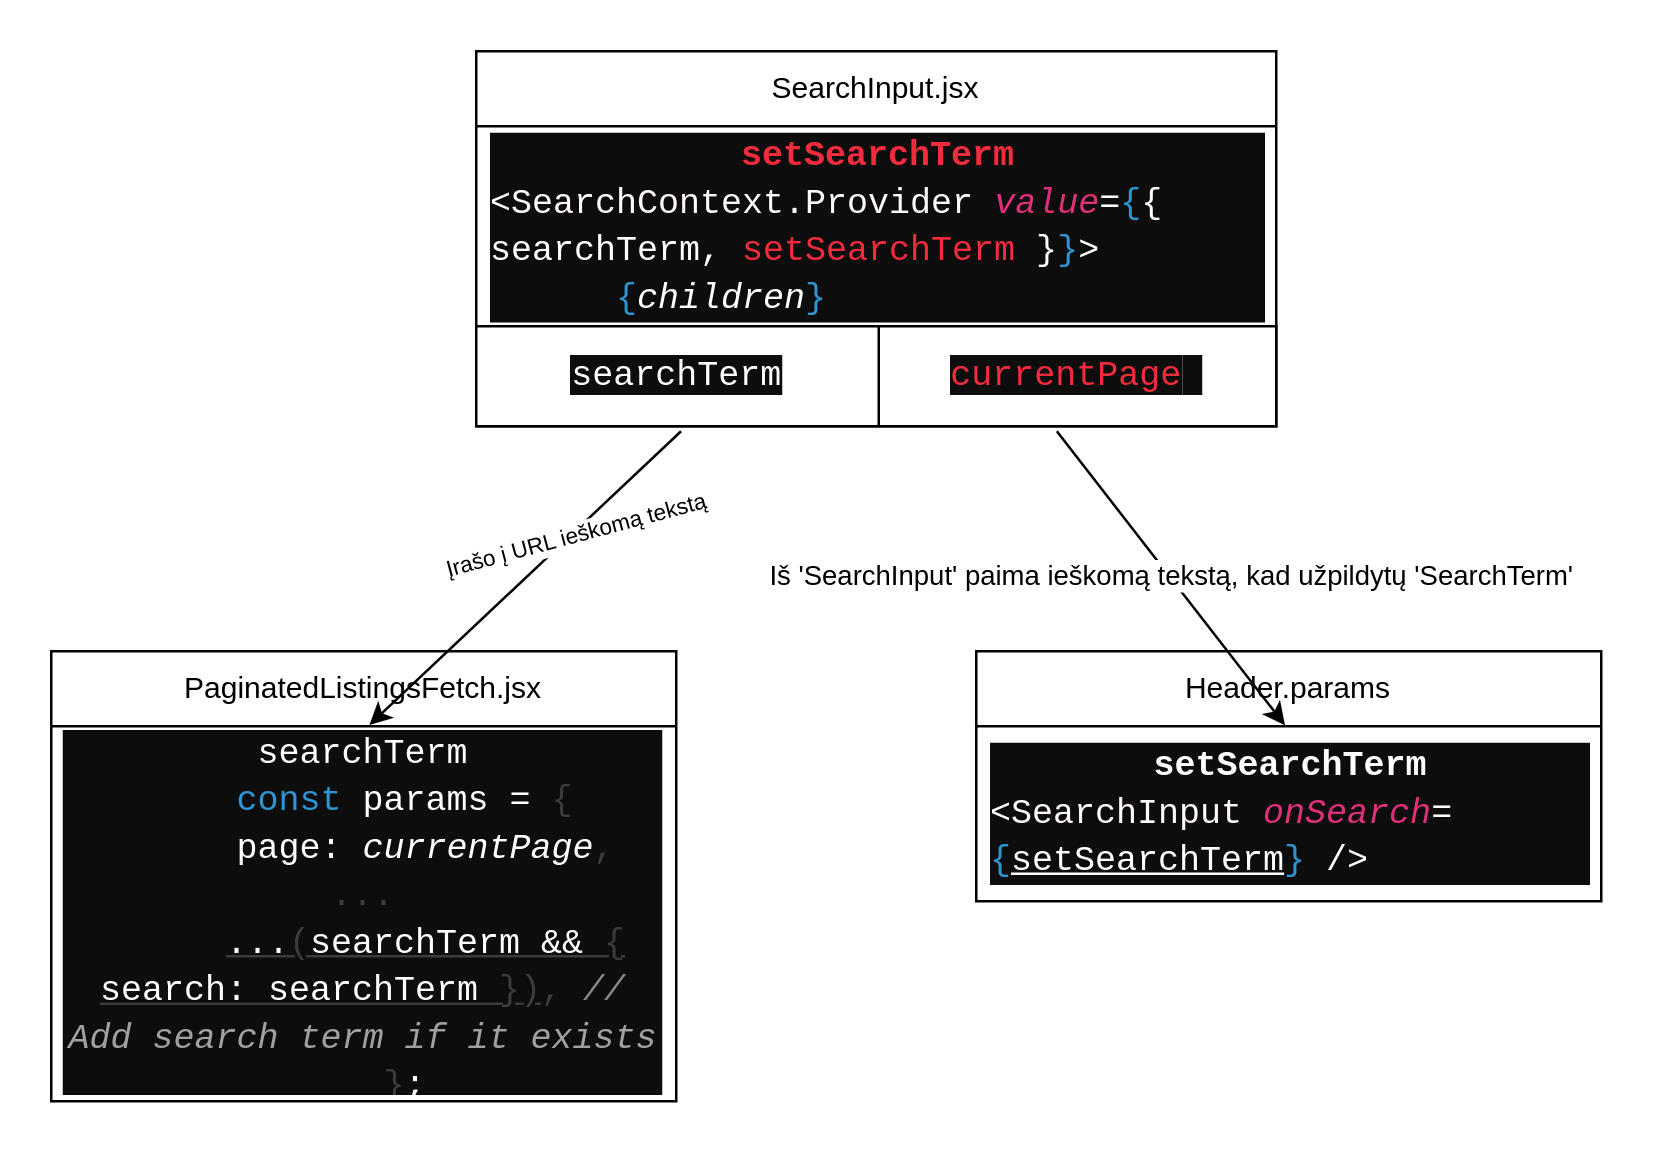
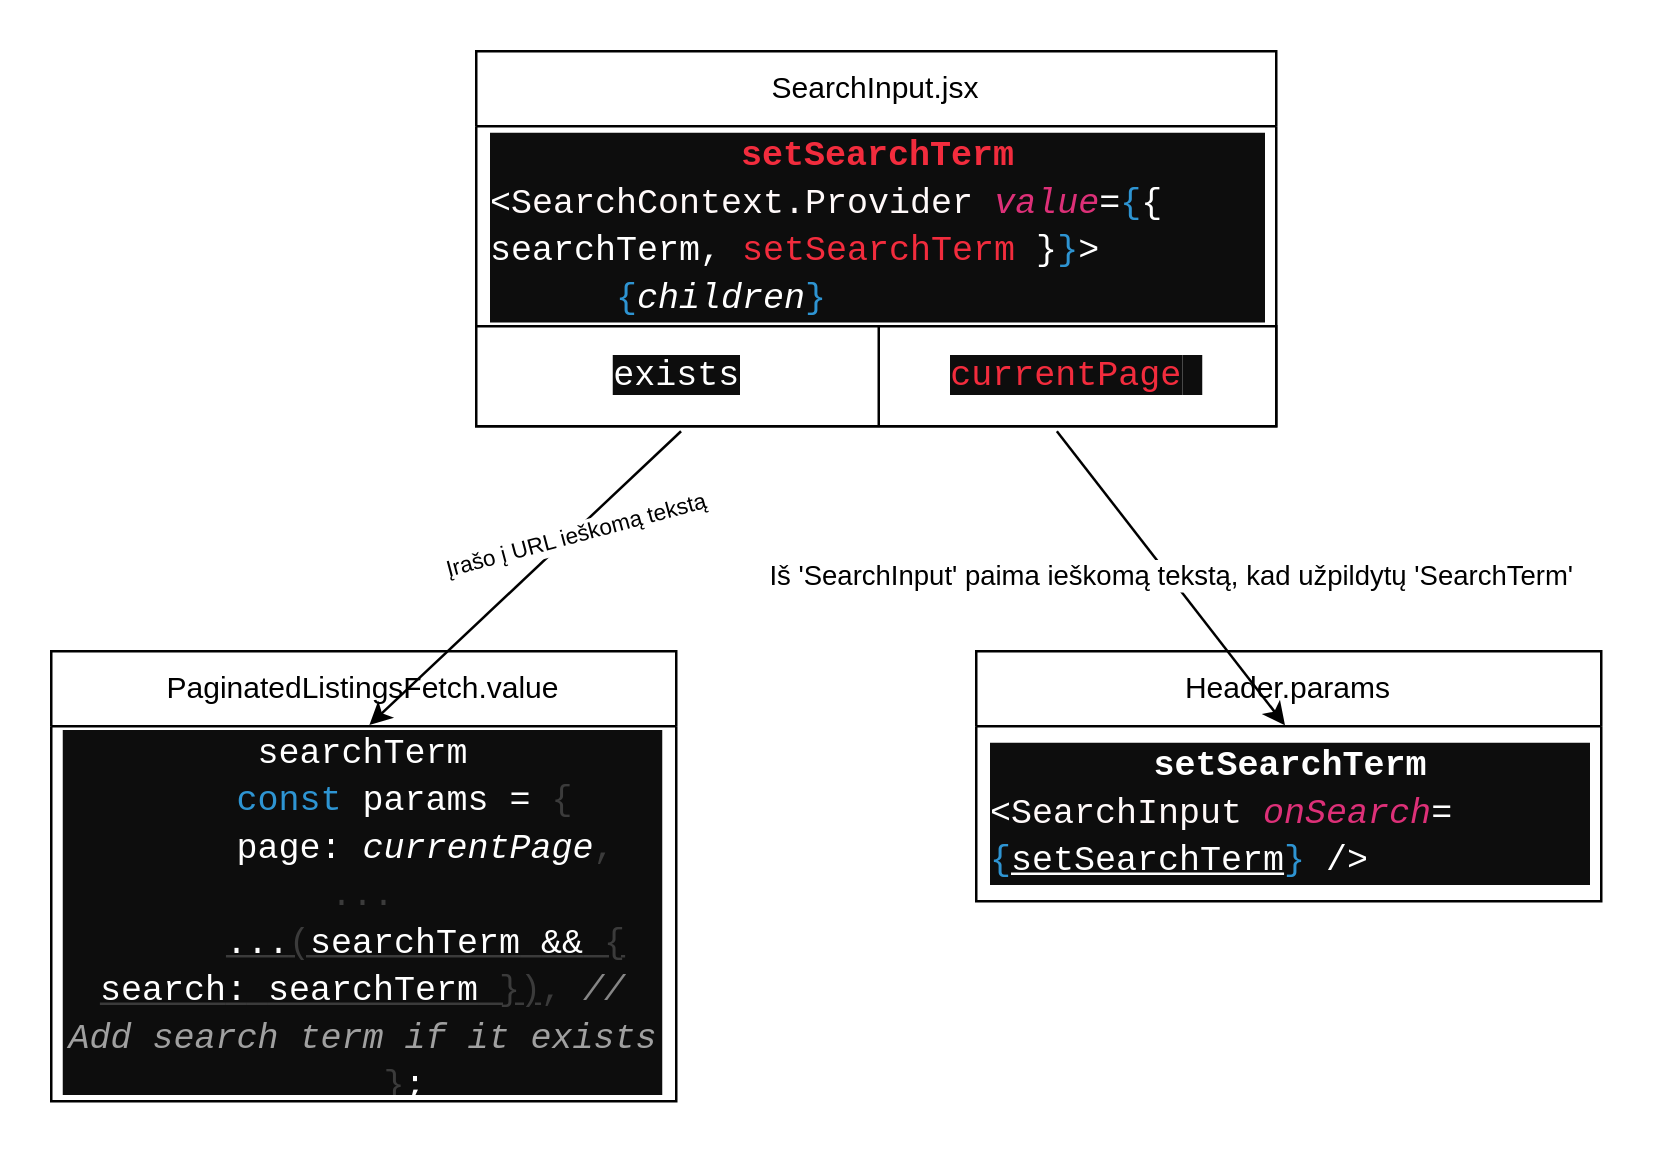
node "searchTerm": label "searchTerm" -> "exists"
node "PaginatedListingsFetch.jsx": label "PaginatedListingsFetch.jsx" -> "PaginatedListingsFetch.value"
